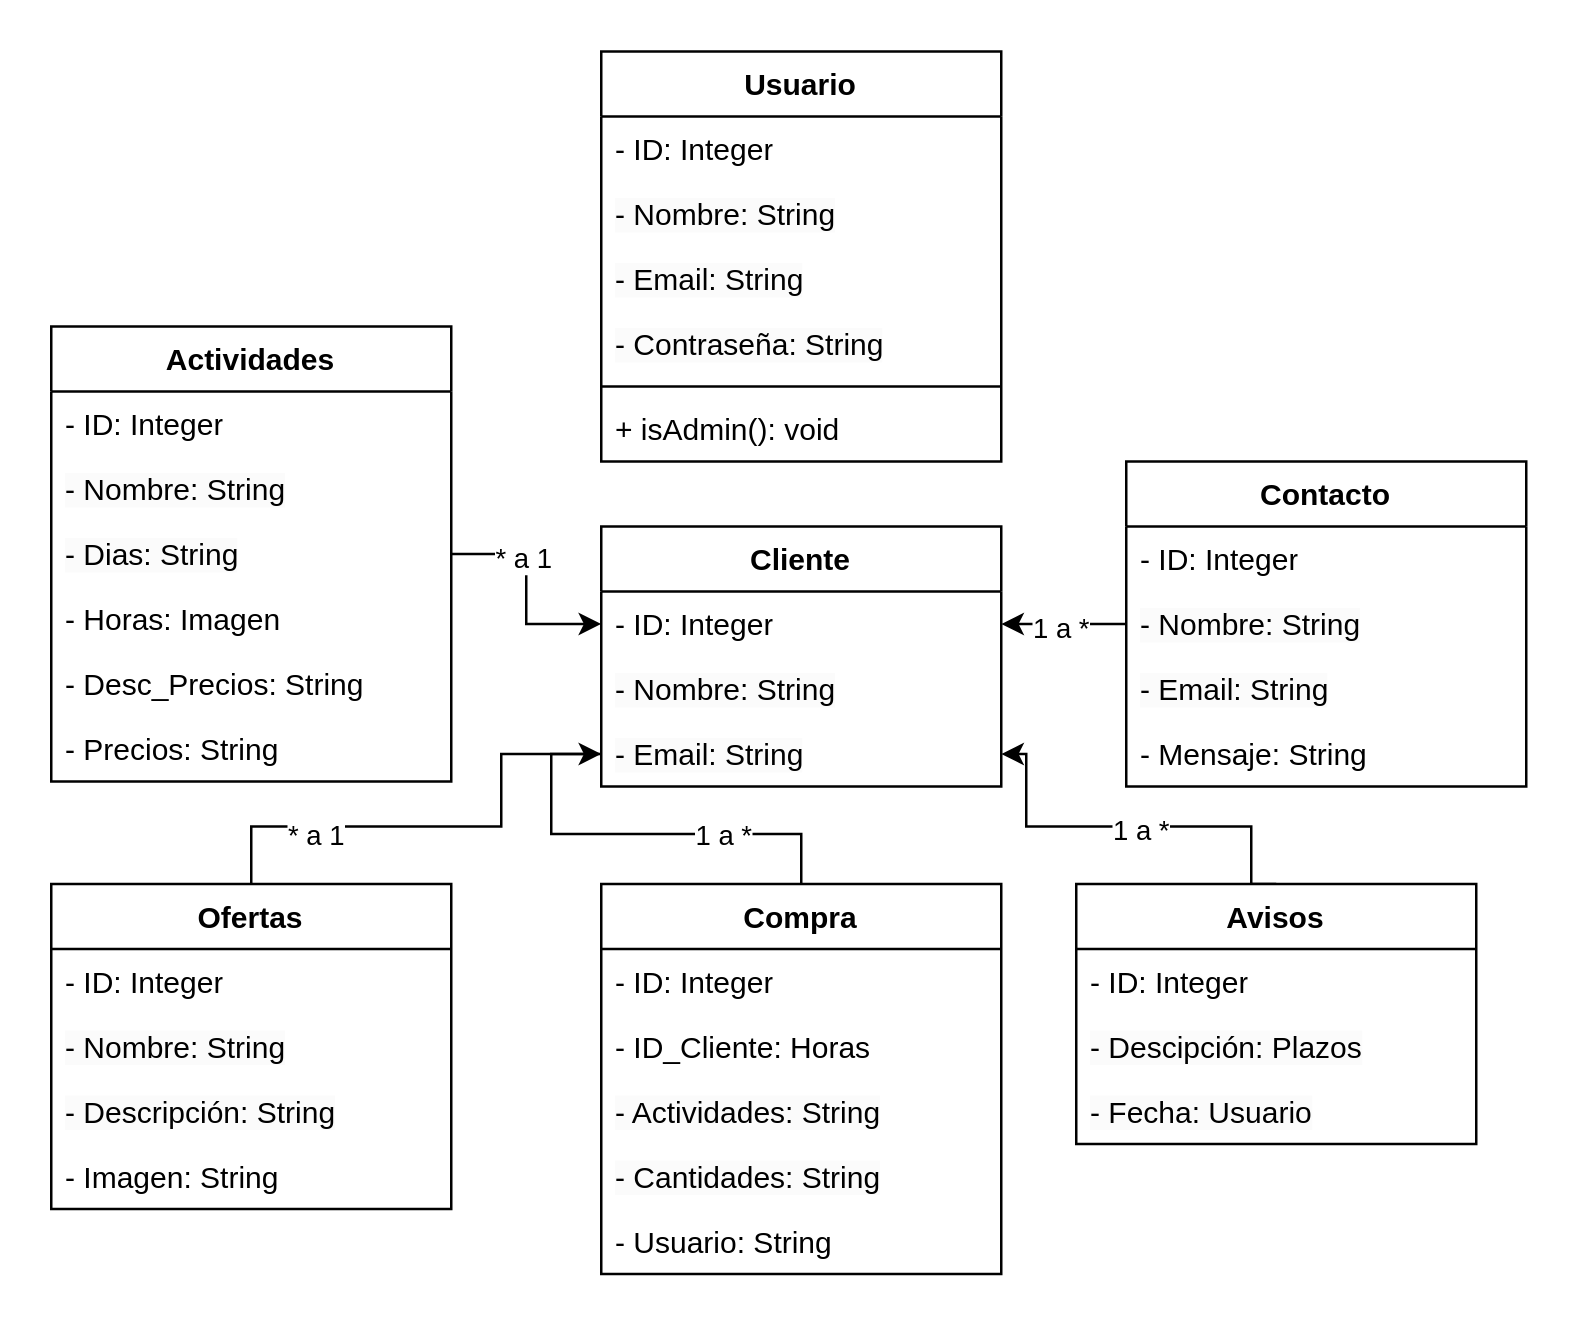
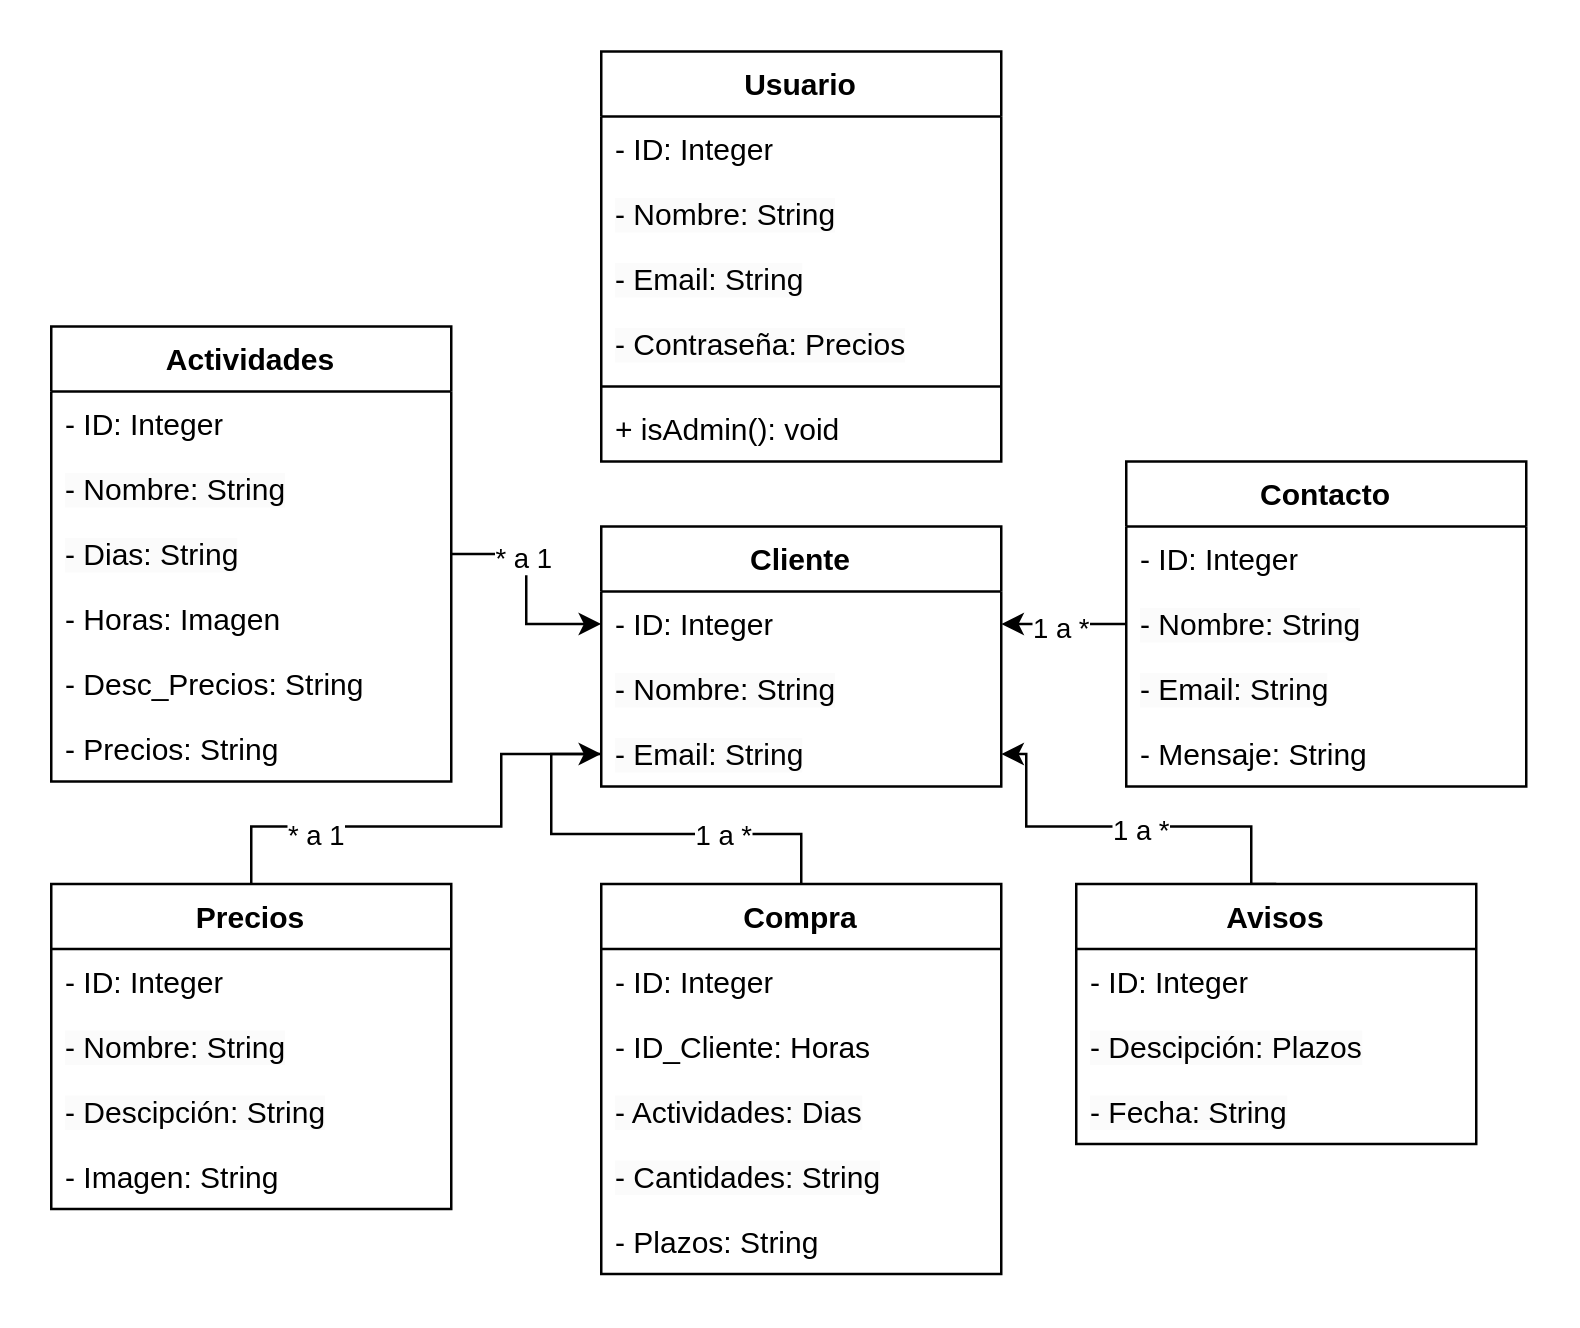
node "- Contraseña: String": label "- Contraseña: String" -> "- Contraseña: Precios"
node "Ofertas": label "Ofertas" -> "Precios"
node "- Descripción: String": label "- Descripción: String" -> "- Descipción: String"
node "- Actividades: String": label "- Actividades: String" -> "- Actividades: Dias"
node "- Fecha: Usuario": label "- Fecha: Usuario" -> "- Fecha: String"
node "- Usuario: String": label "- Usuario: String" -> "- Plazos: String"
